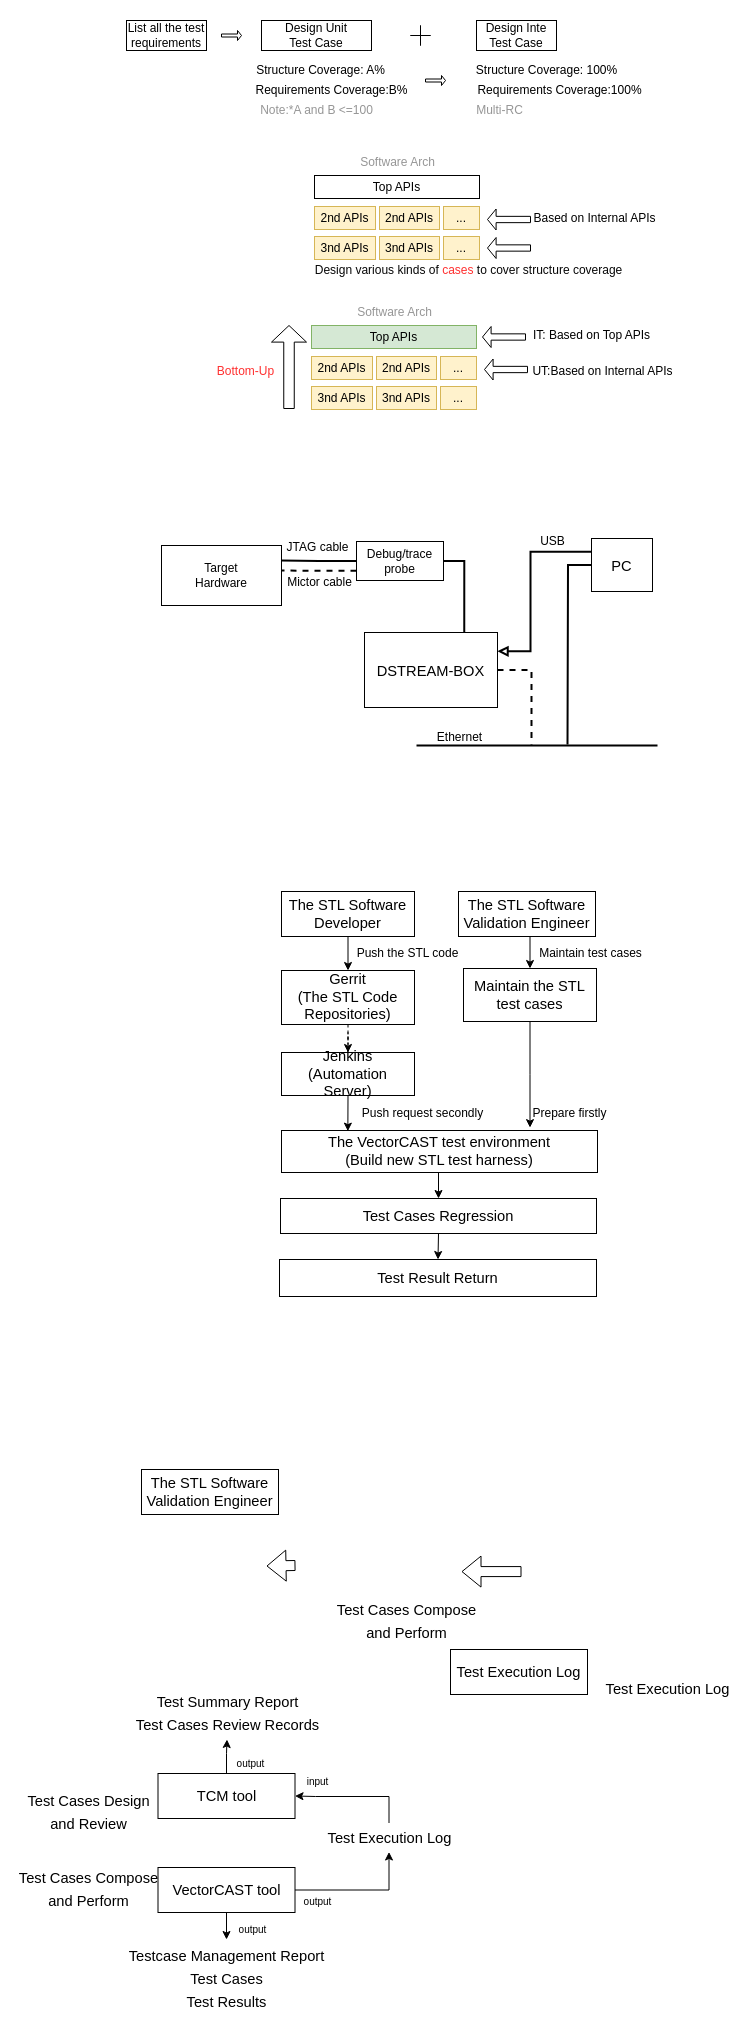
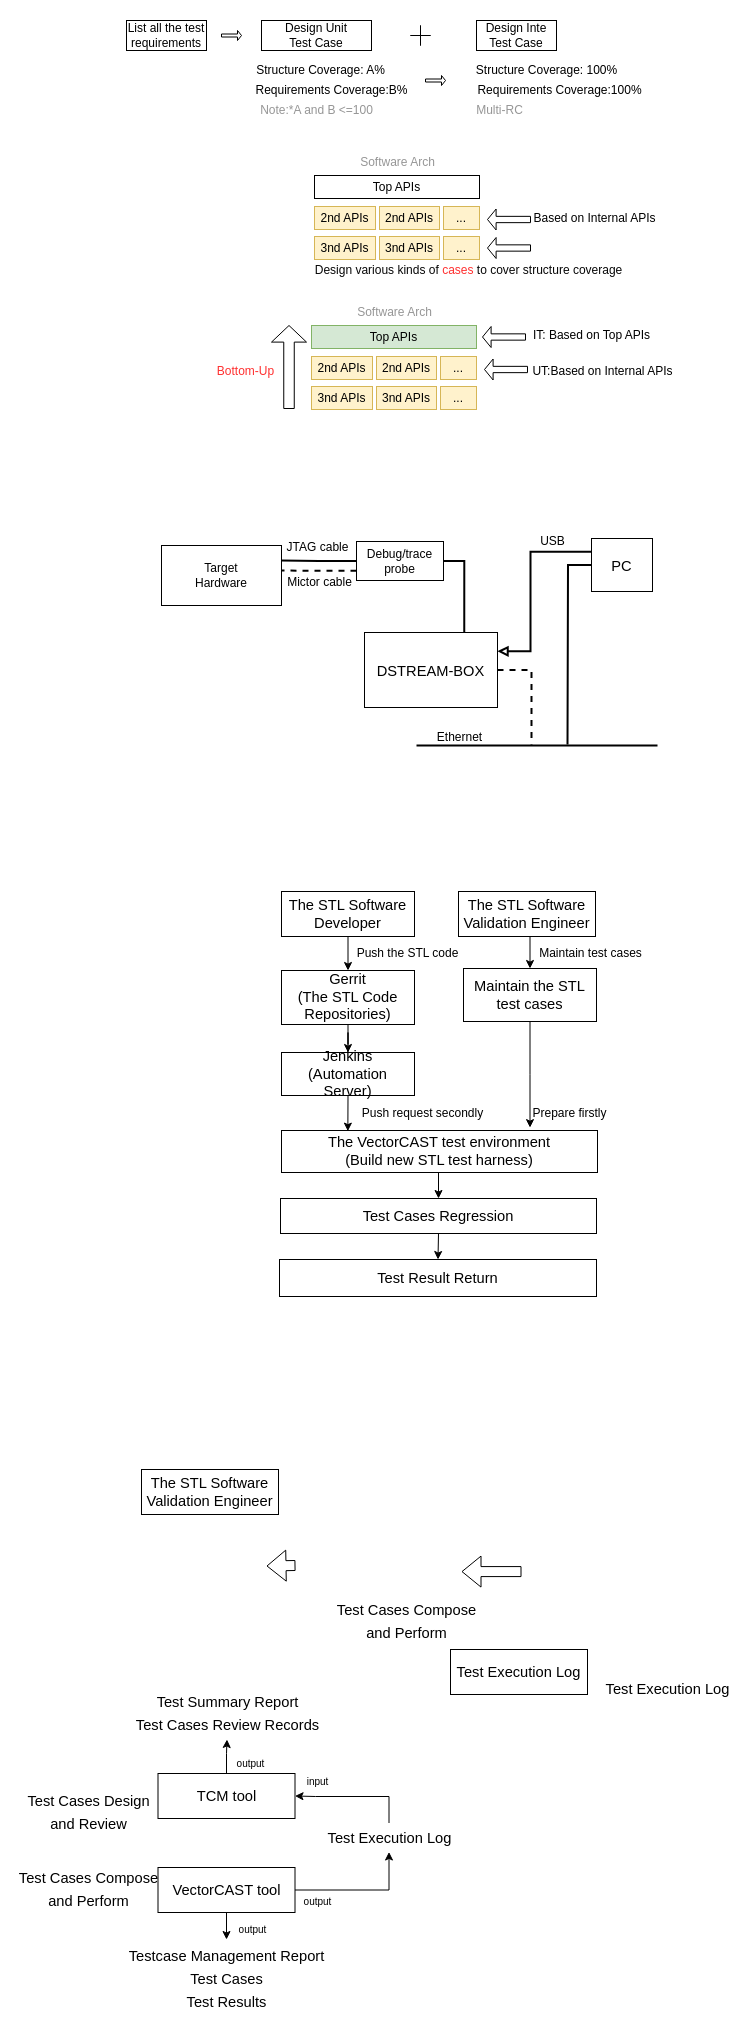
edge "Gerrit (The STL Code Repositories)" -> "Jenkins (Automation Server)": style dashed -> solid
